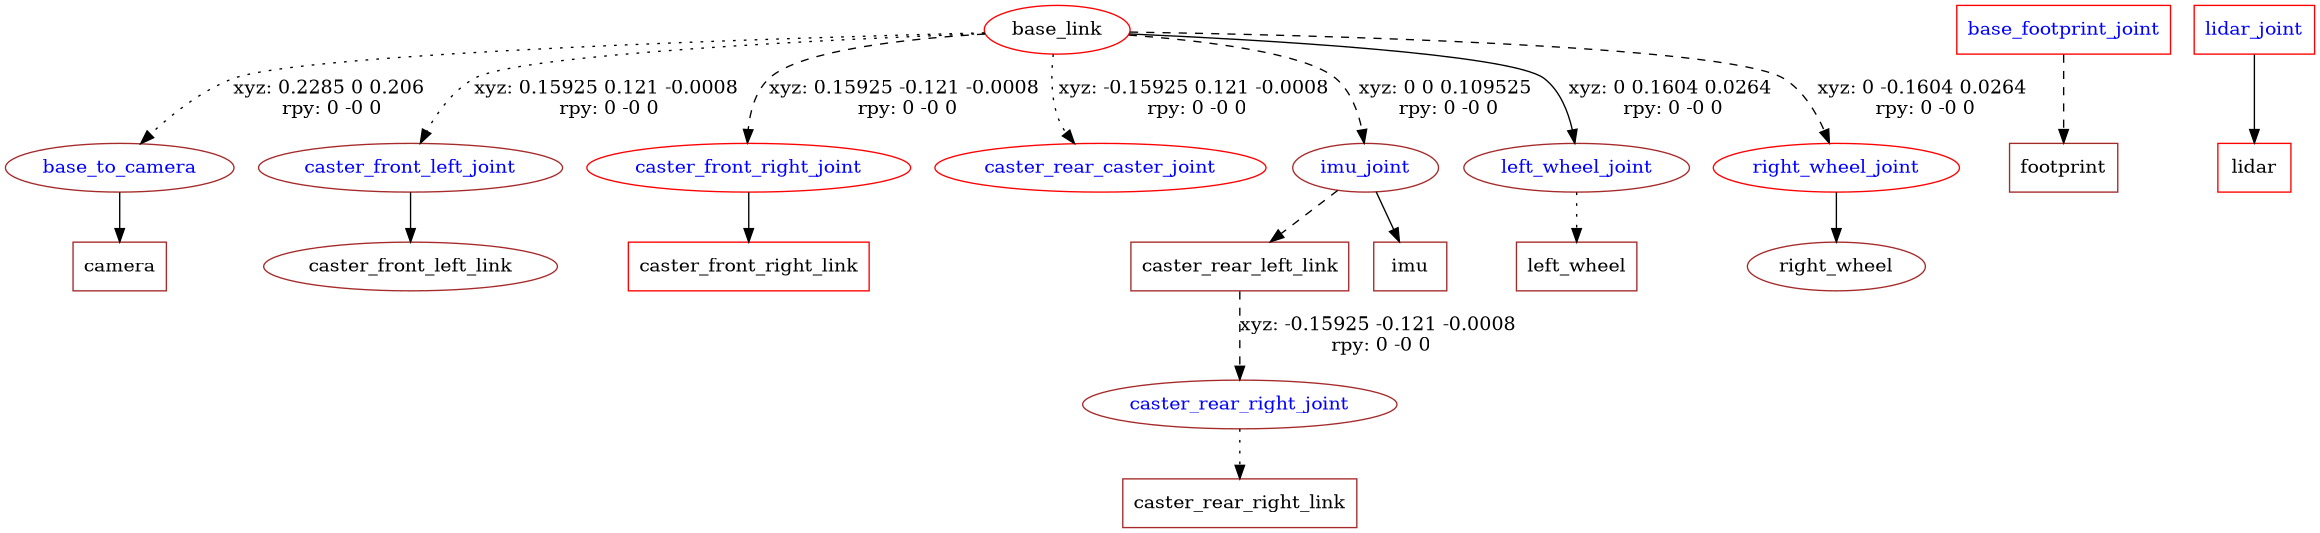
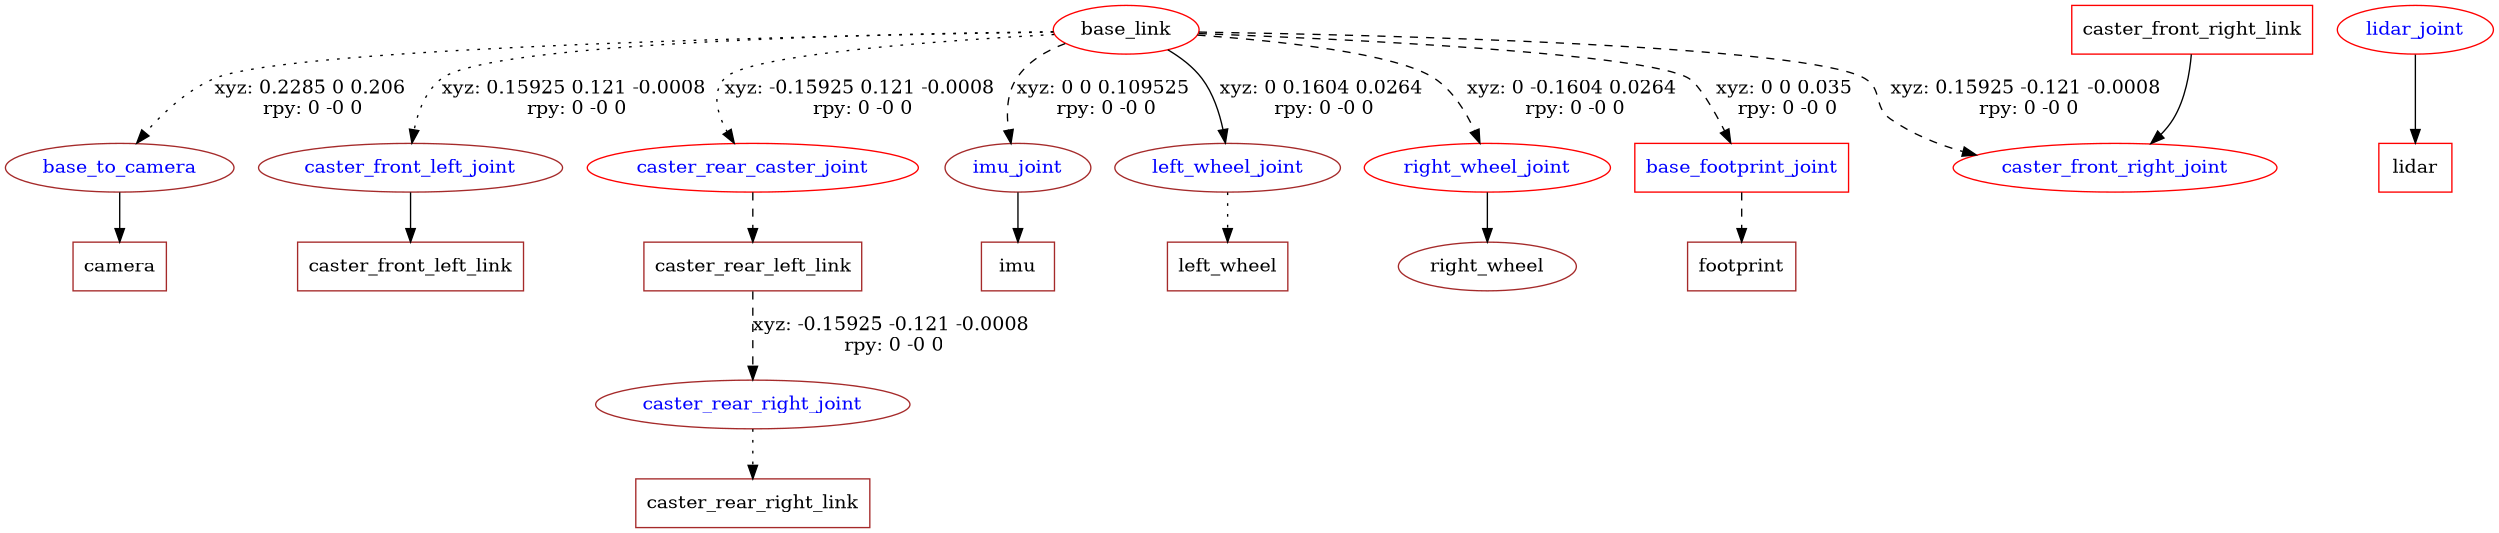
node "lidar_joint": shape box -> ellipse
edge "base_link" -> "base_footprint_joint": added, label "xyz: 0 0 0.035 rpy: 0 -0 0"
edge "caster_front_right_joint" -> "caster_front_right_link": reversed
edge "imu_joint" -> "caster_rear_left_link": now "caster_rear_caster_joint" -> "caster_rear_left_link"
node "caster_front_left_link": shape ellipse -> box
